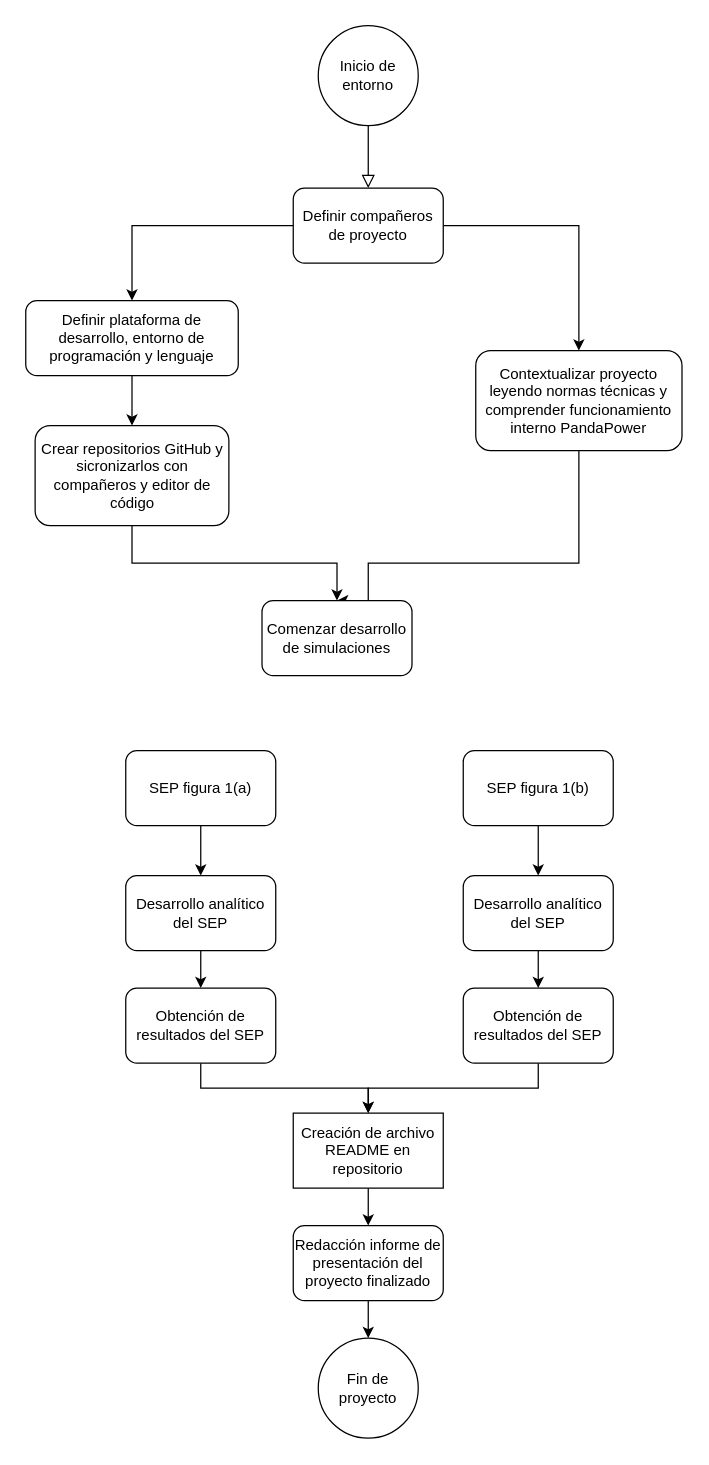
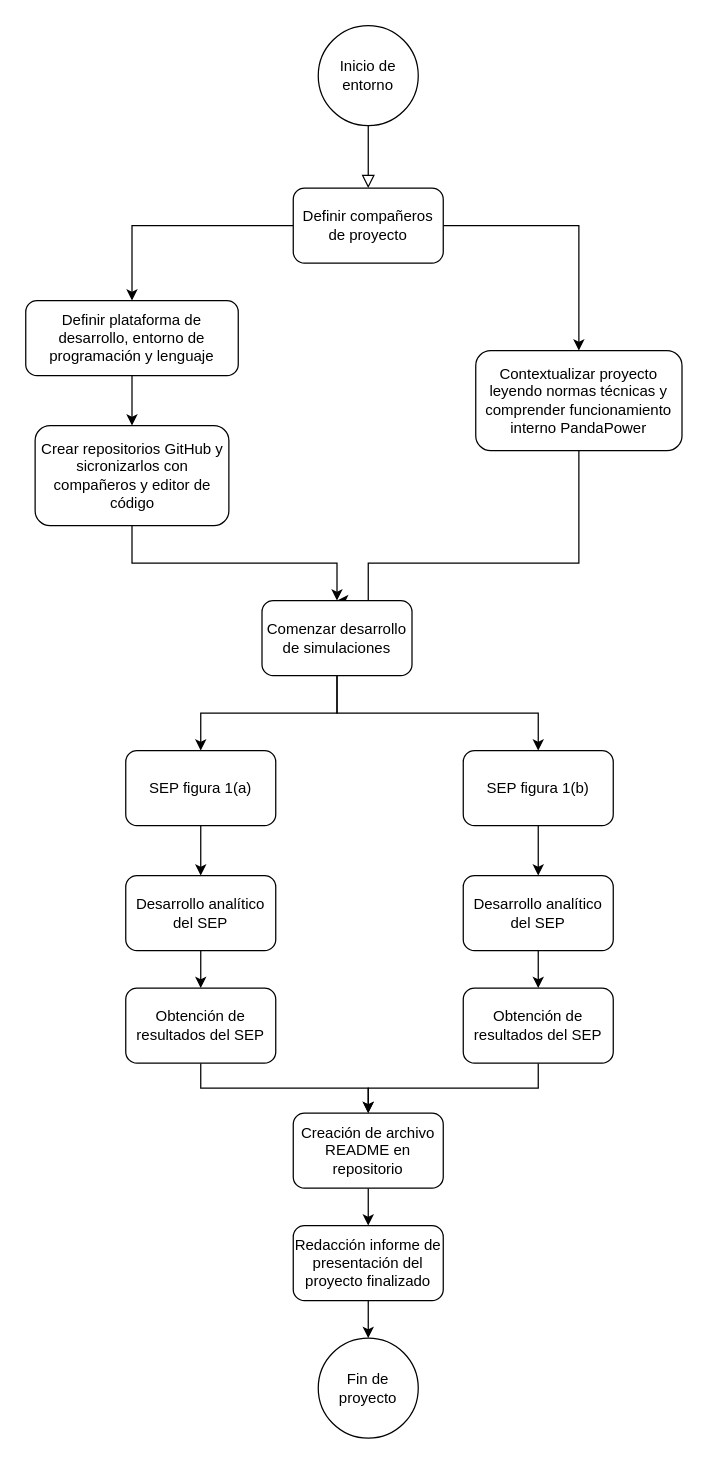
edge "Comenzar desarrollo de simulaciones" -> "SEP figura 1(a)": added
edge "Comenzar desarrollo de simulaciones" -> "SEP figura 1(b)": added
node "Creación de archivo README en repositorio": shape rectangle -> rounded rectangle
